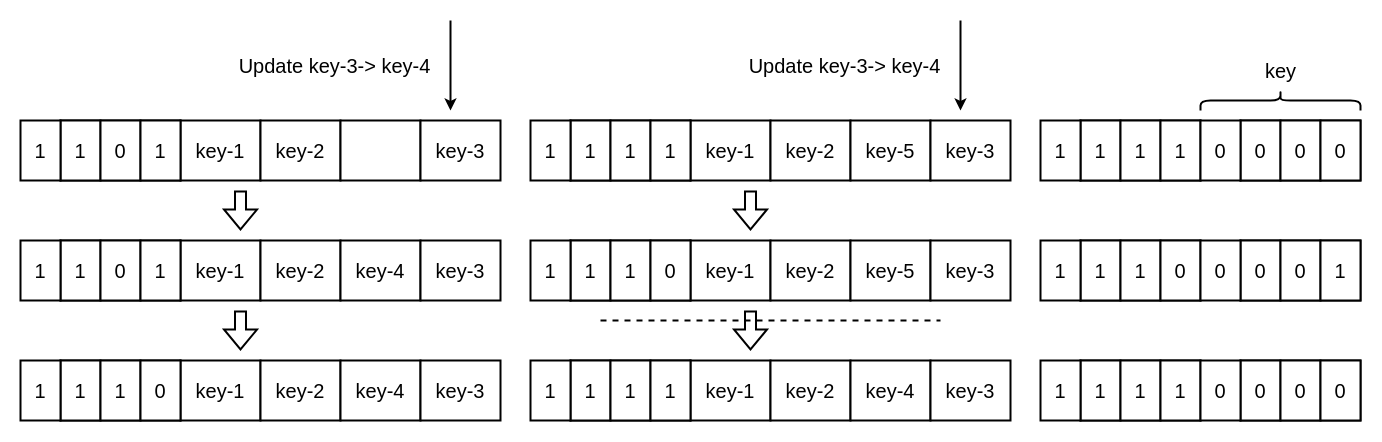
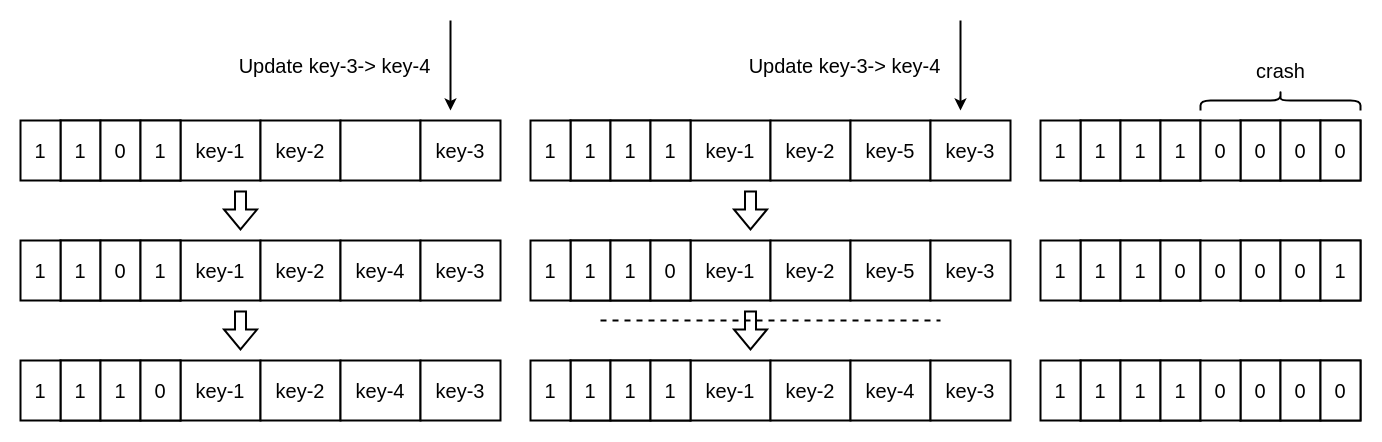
node "key": label "key" -> "crash"
